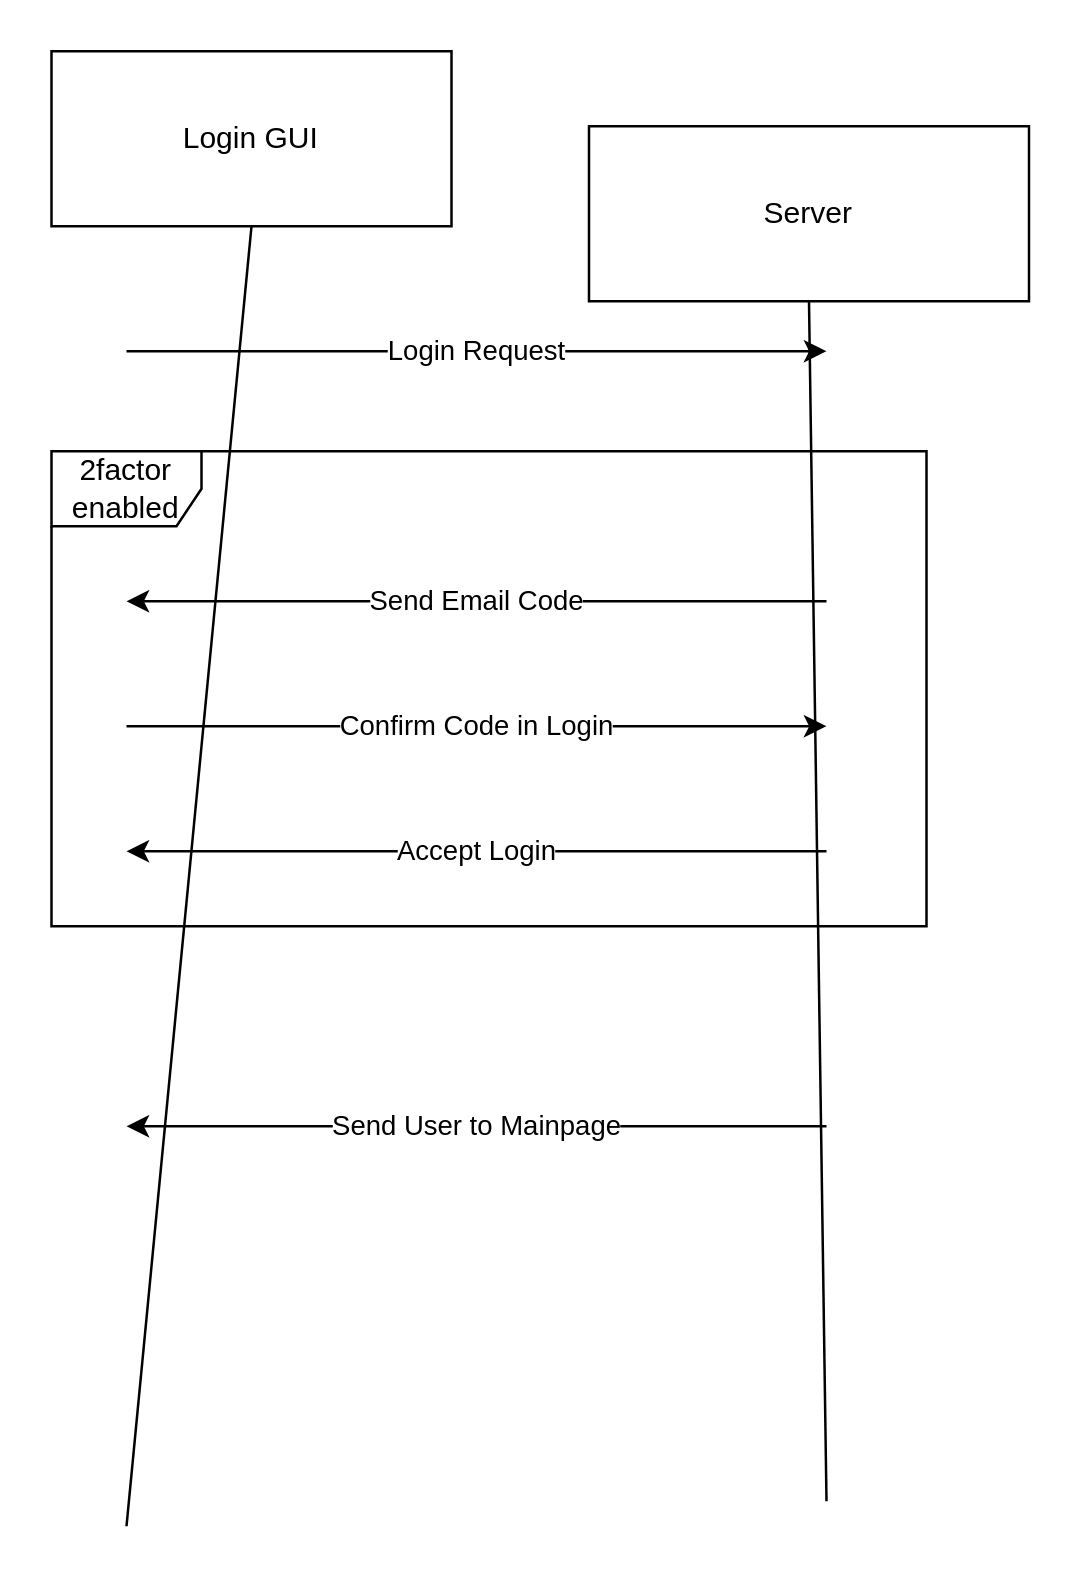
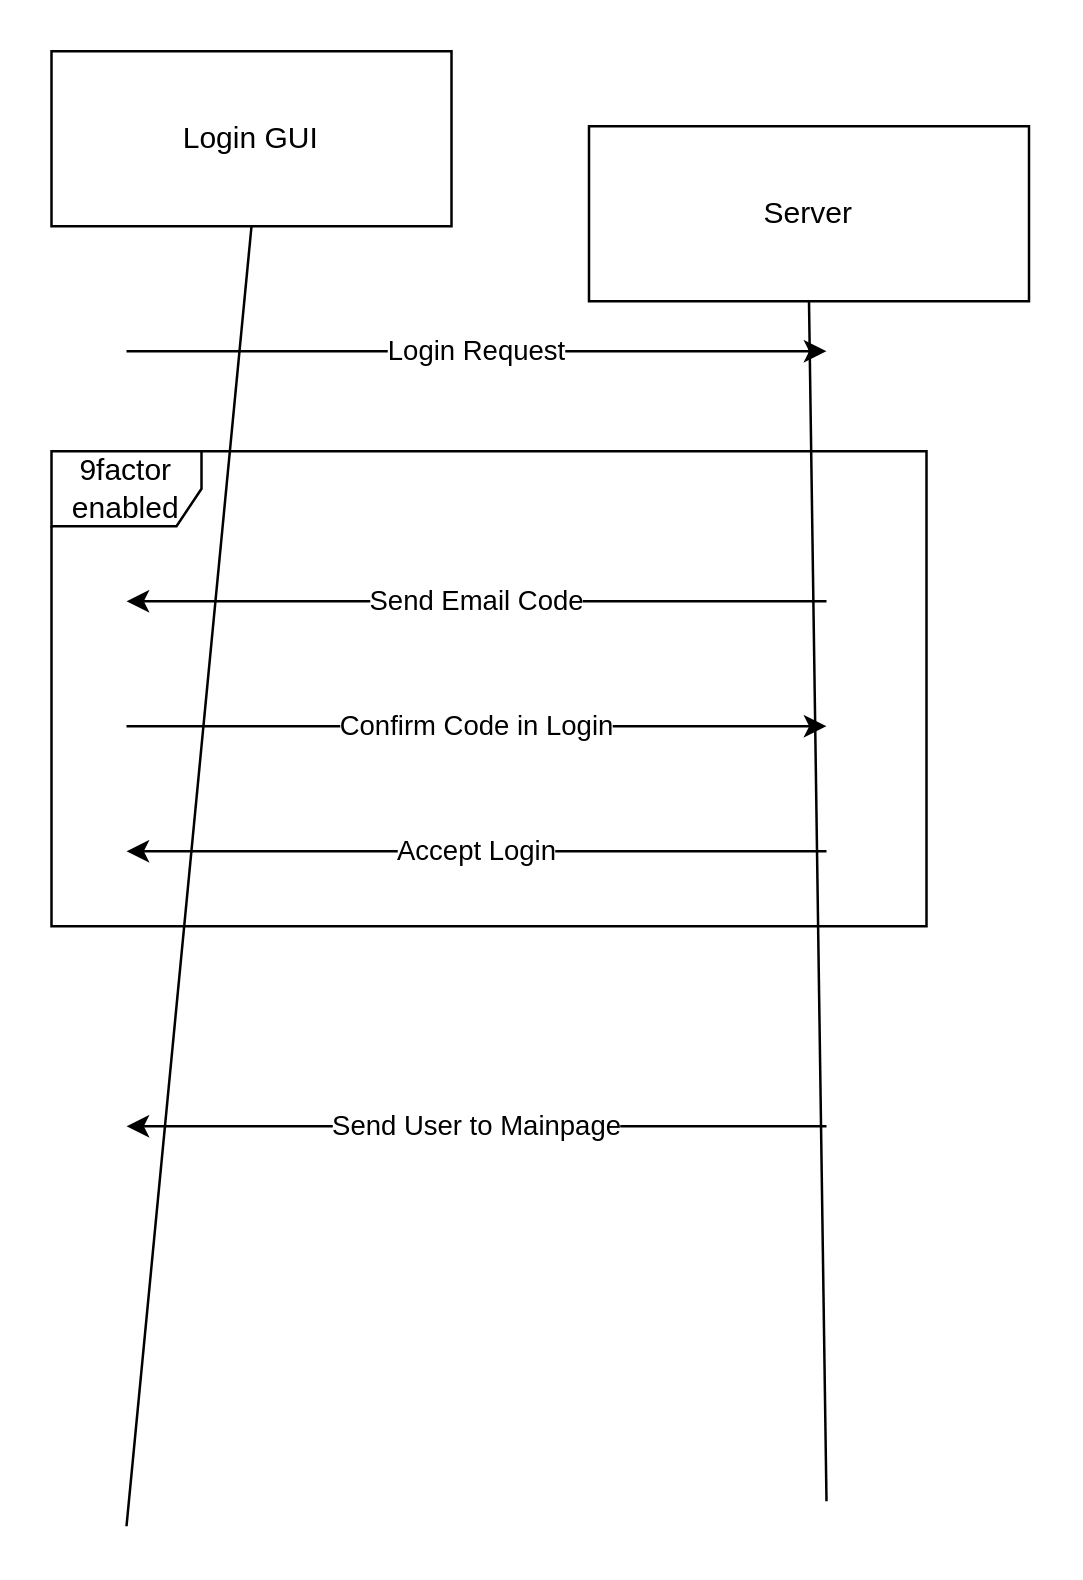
node "2factor enabled": label "2factor enabled" -> "9factor enabled"
